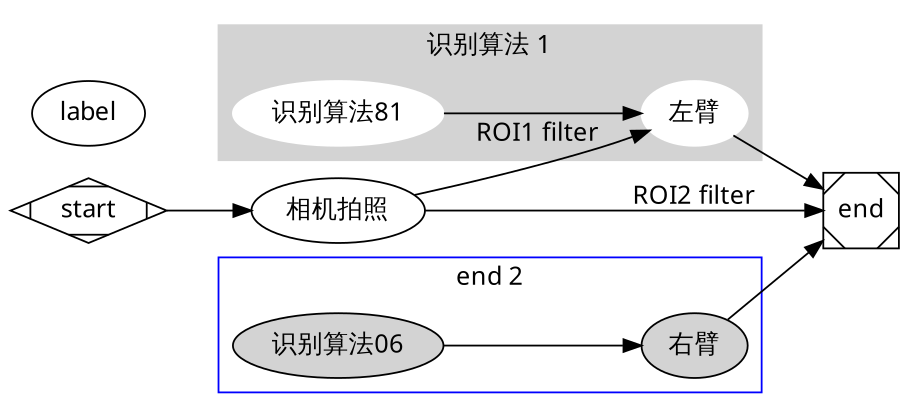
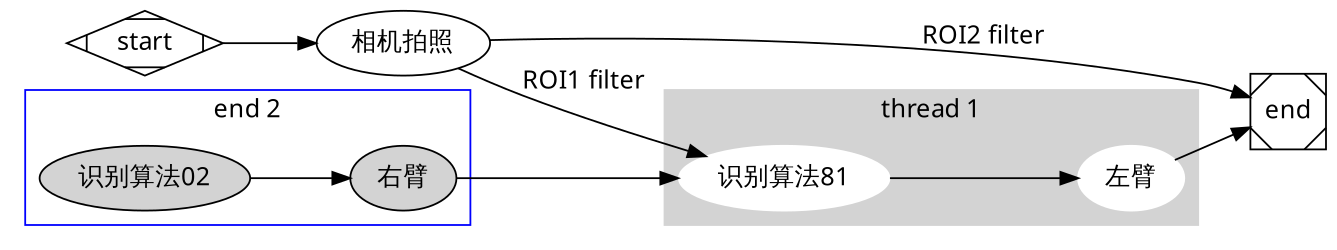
cluster "识别算法 1": label "识别算法 1" -> "thread 1"
node "label": removed
edge "相机拍照" -> "左臂": now "相机拍照" -> "识别算法81"
edge "右臂" -> "end": now "右臂" -> "识别算法81"
node "识别算法06": label "识别算法06" -> "识别算法02"
